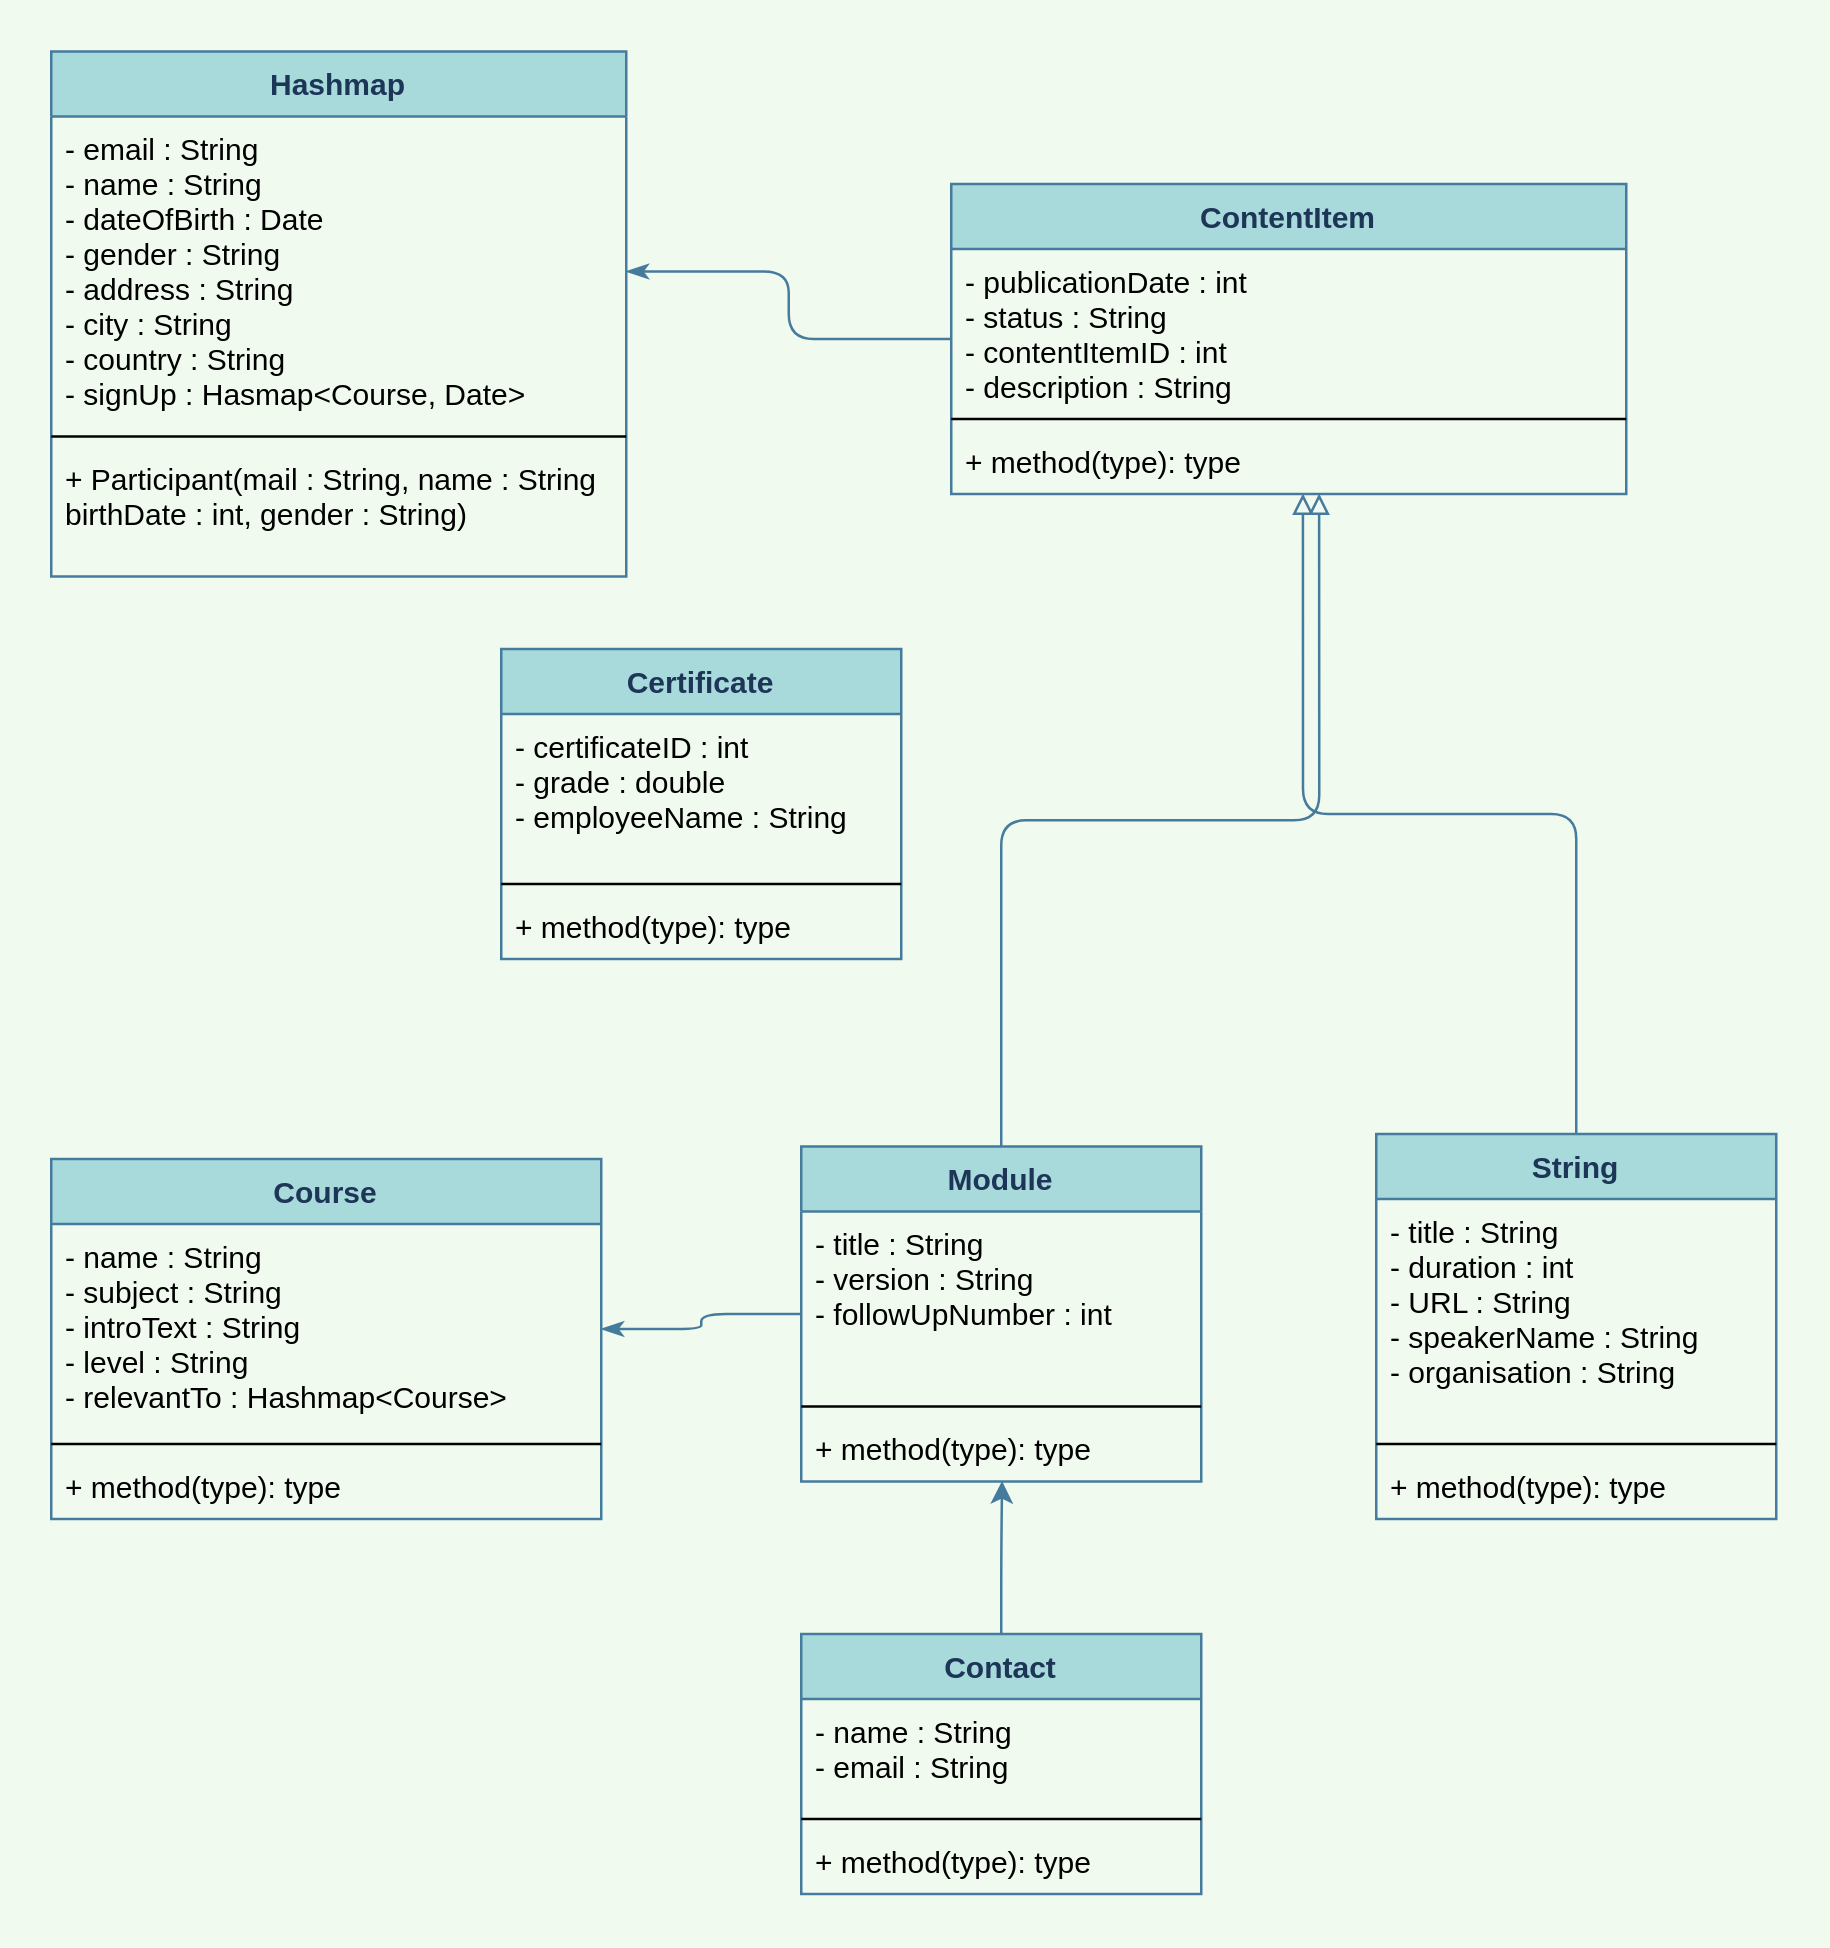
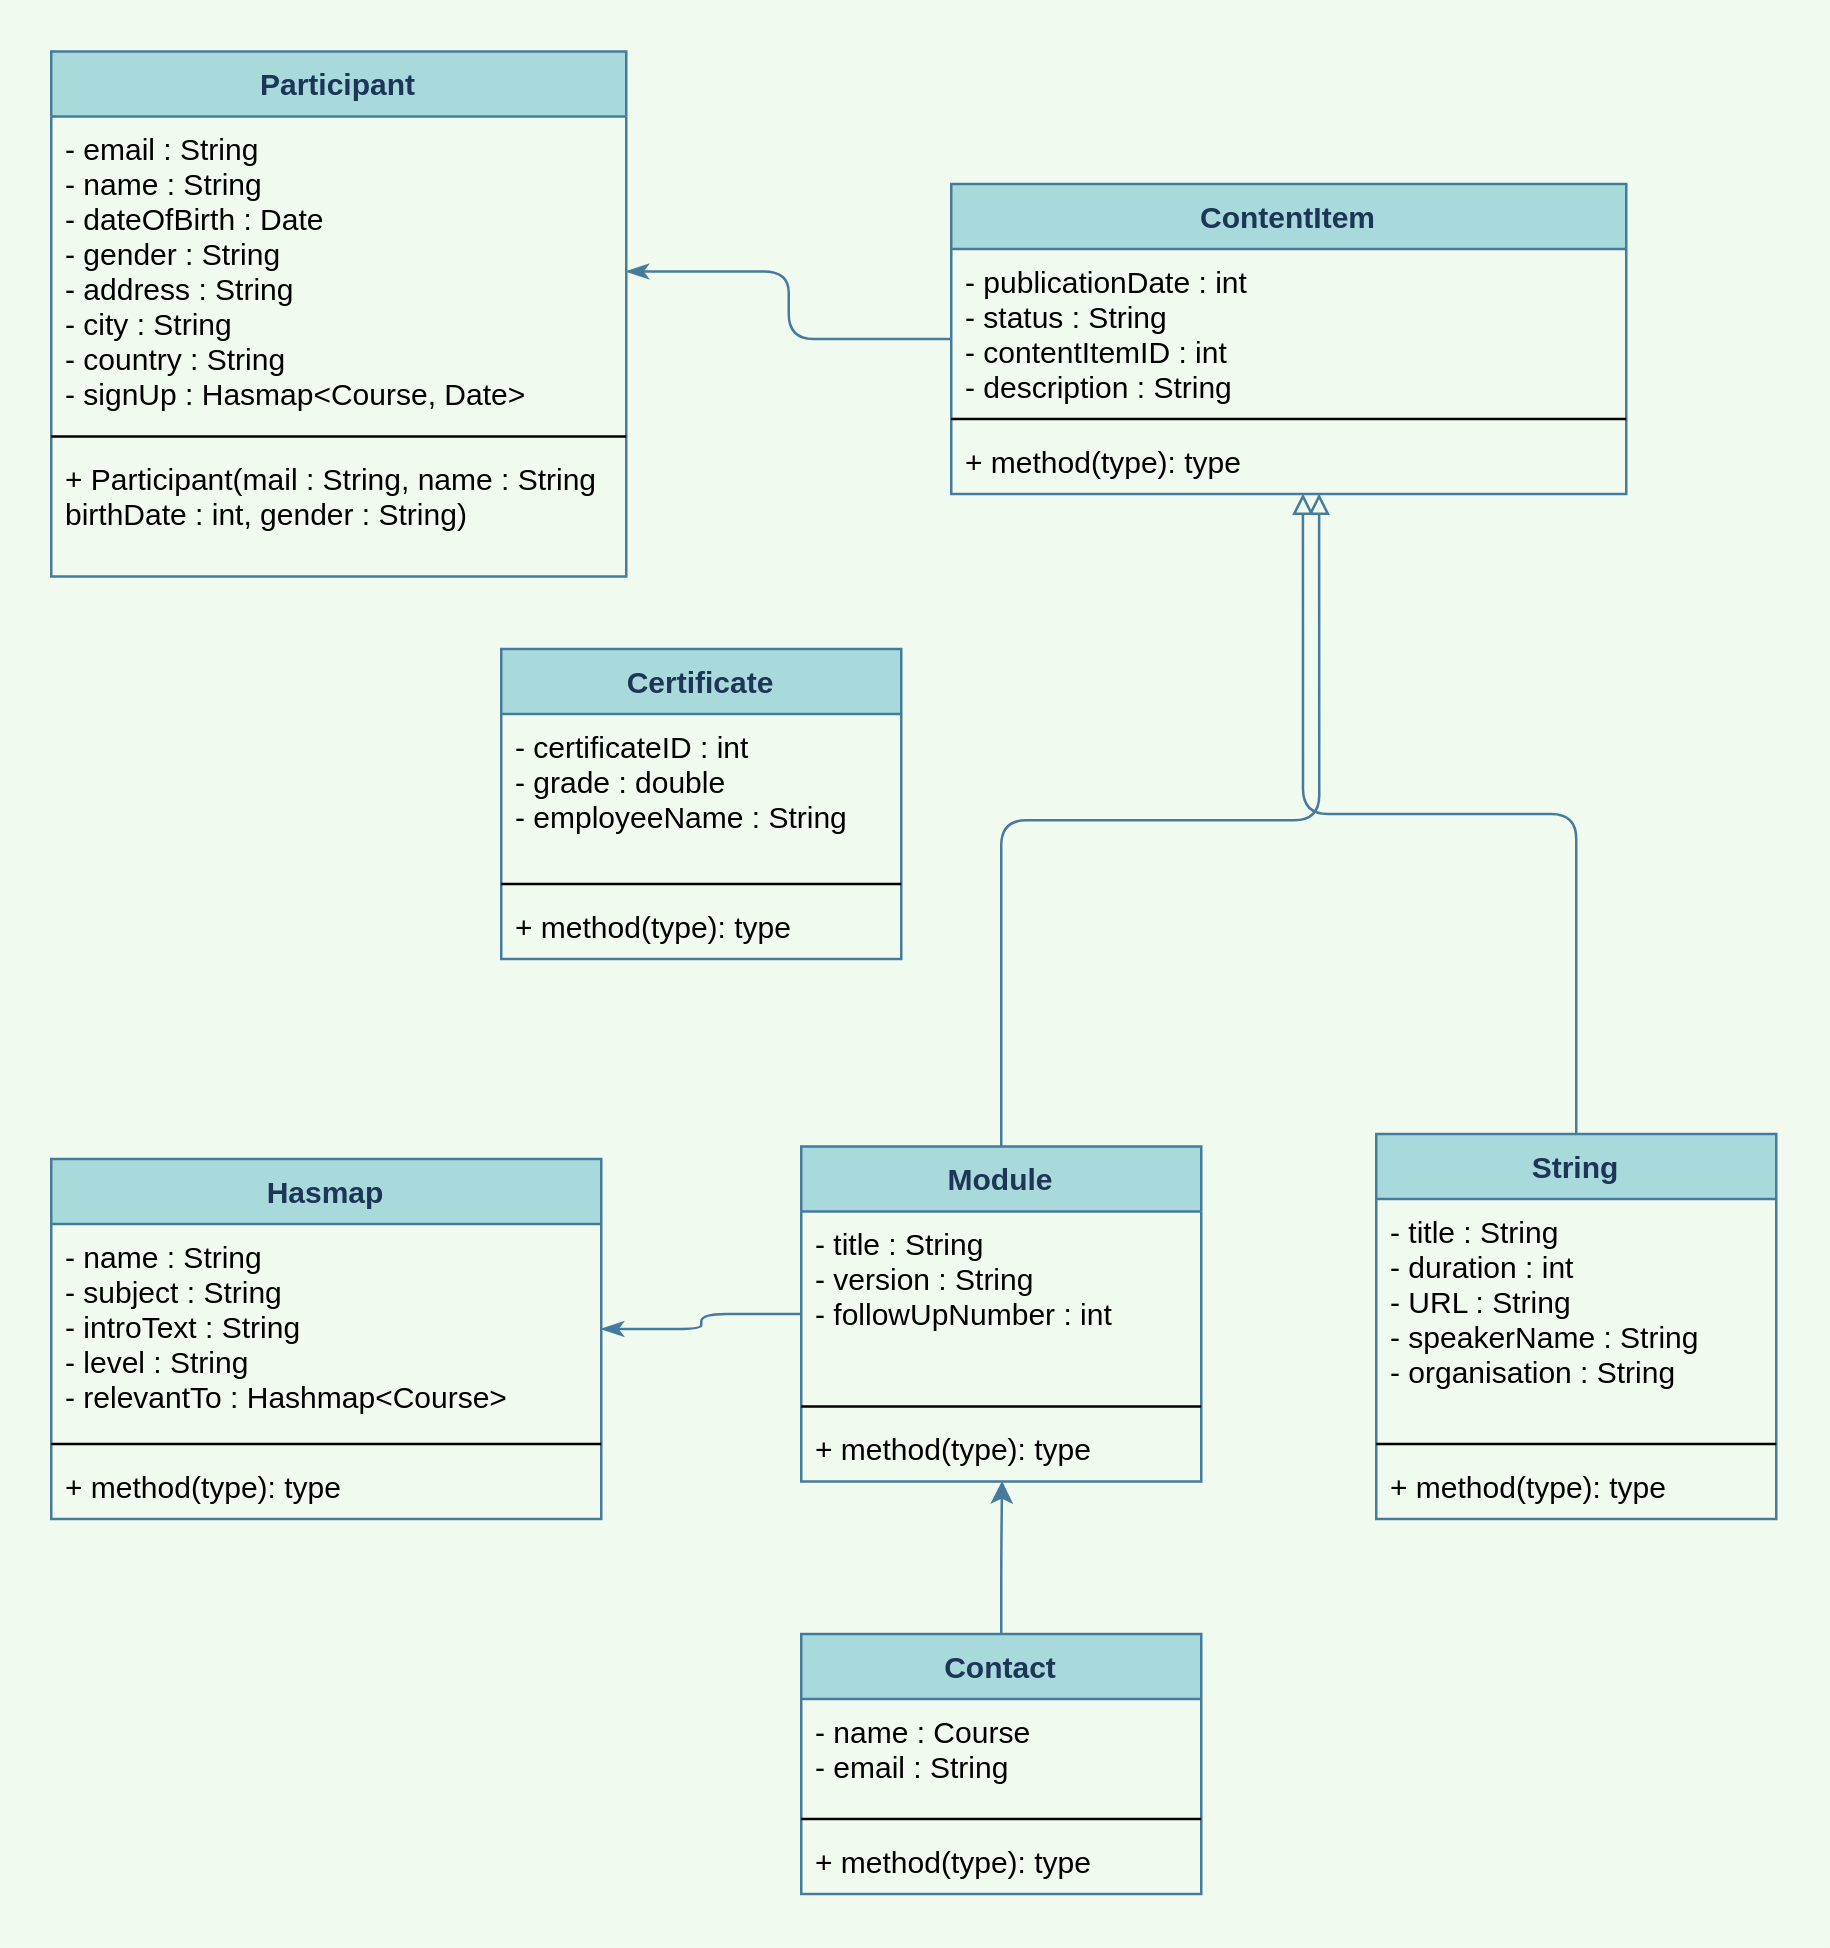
node "Hashmap": label "Hashmap" -> "Participant"
node "Course": label "Course" -> "Hasmap"
node "- name : String - email : String": label "- name : String - email : String" -> "- name : Course - email : String"
